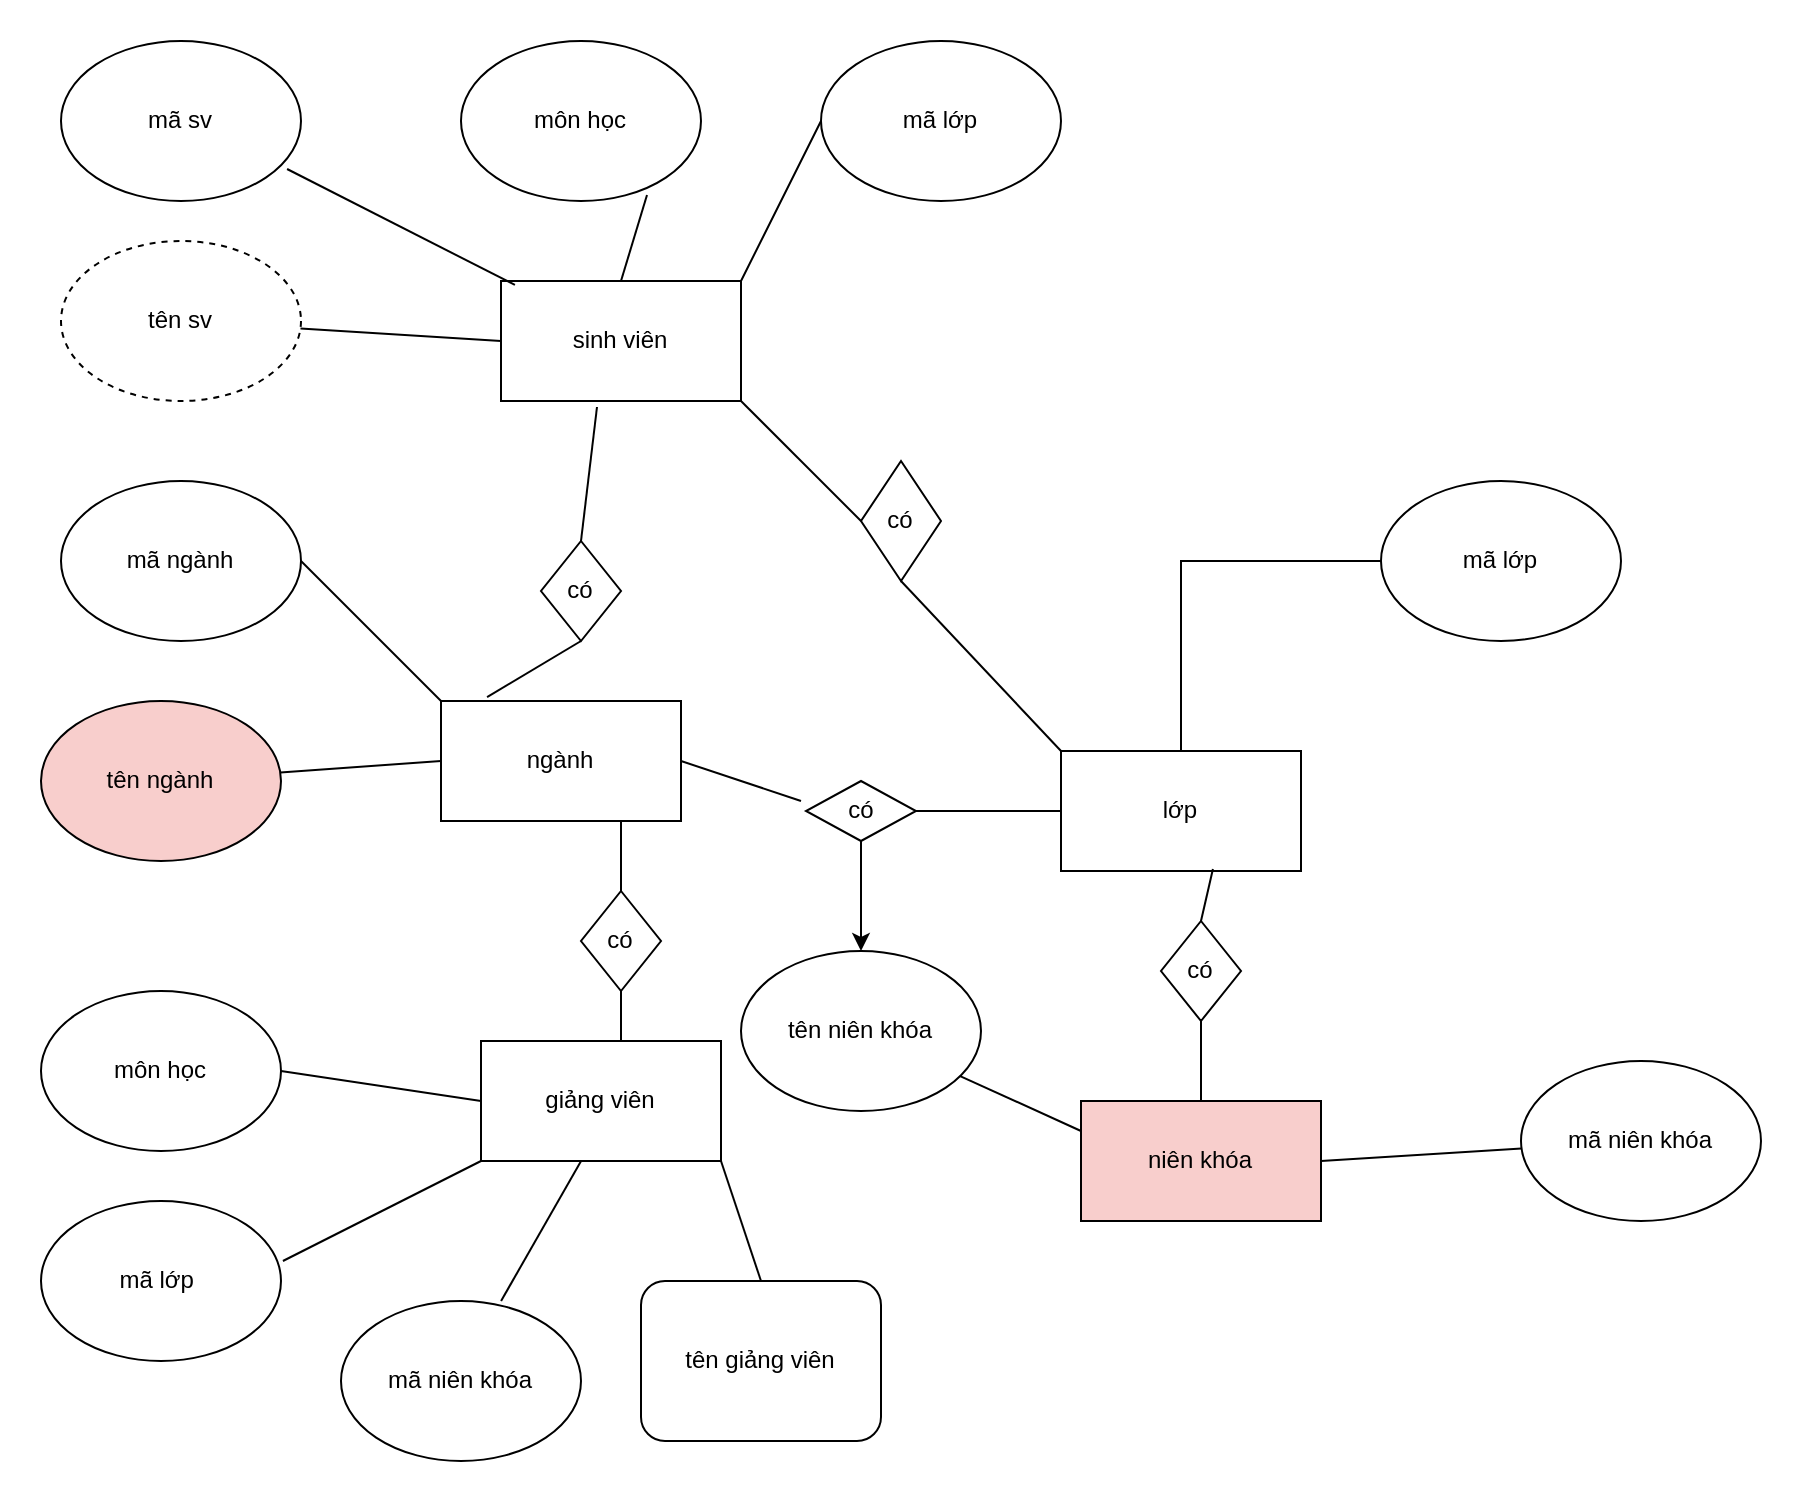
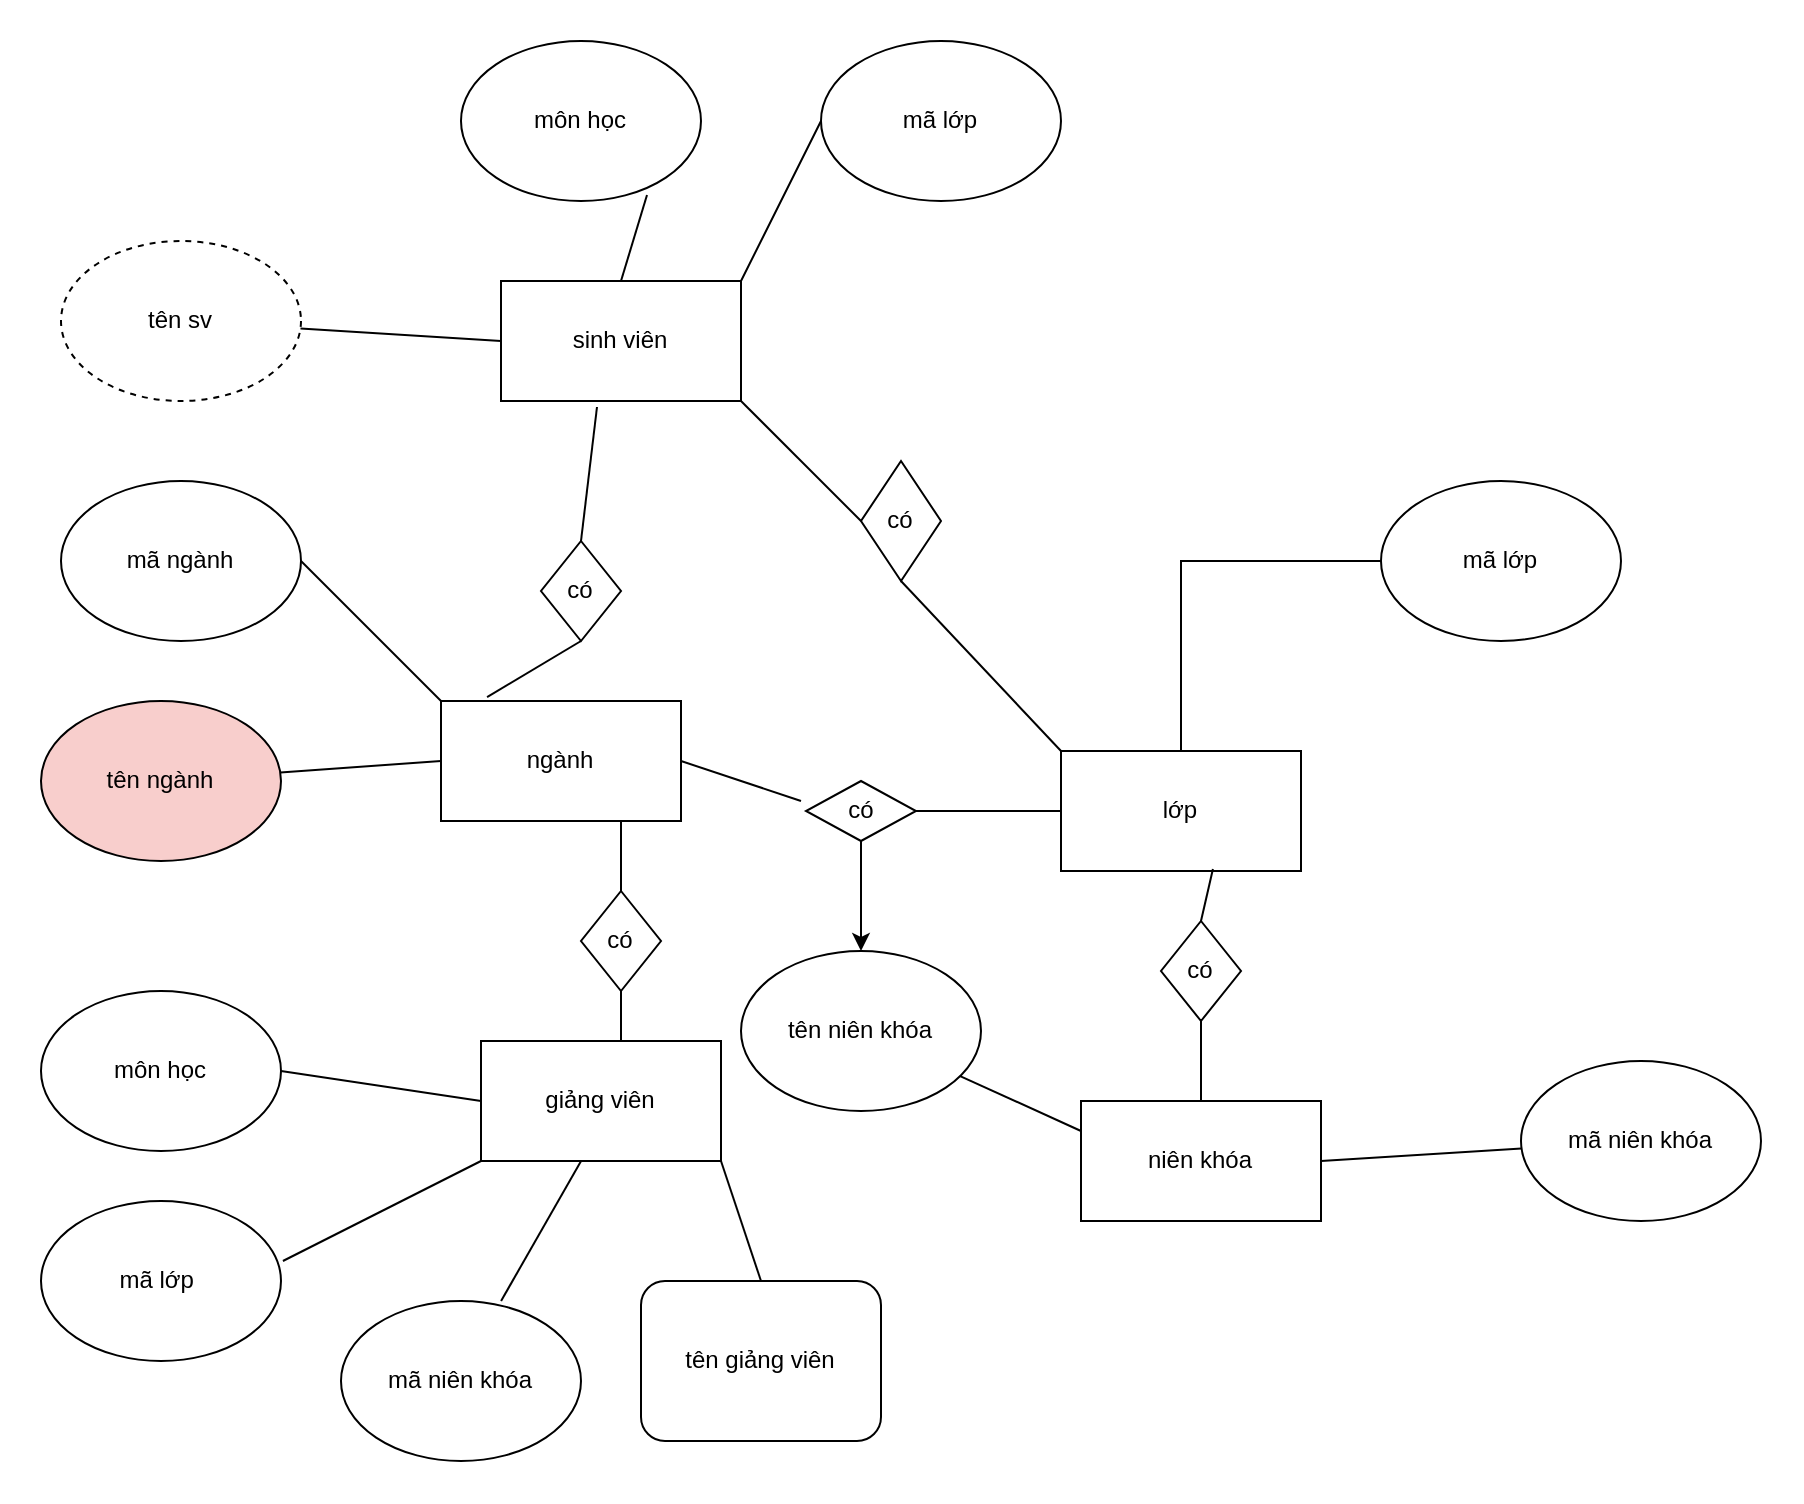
node "mã sv": removed
edge "mã sv" -- "sinh viên": removed
node "niên khóa": fillcolor #f8cecc -> #ffffff
